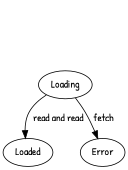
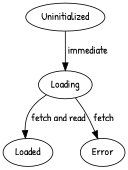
node "Uninitialized": added
edge "Loading" -> "Loaded": label " read and read" -> " fetch and read"
